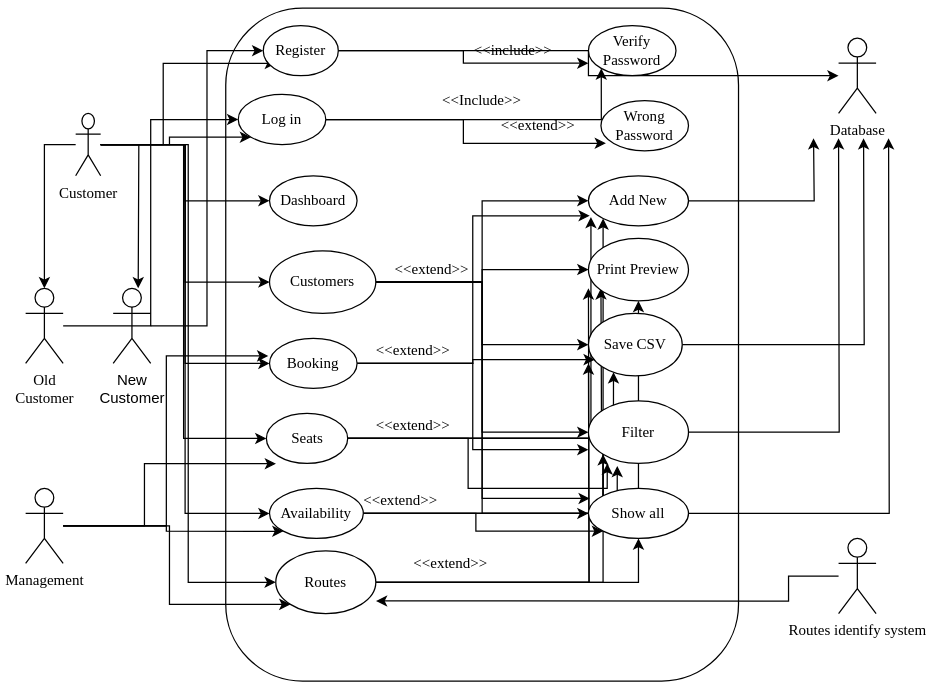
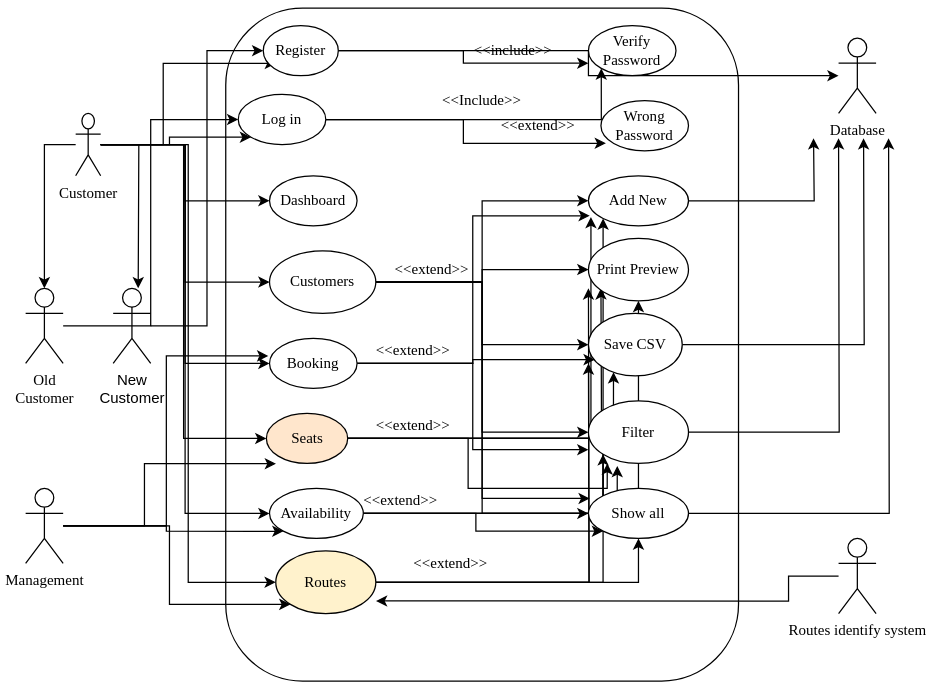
node "Seats": fillcolor #ffffff -> #ffe6cc
node "Routes": fillcolor #ffffff -> #fff2cc
